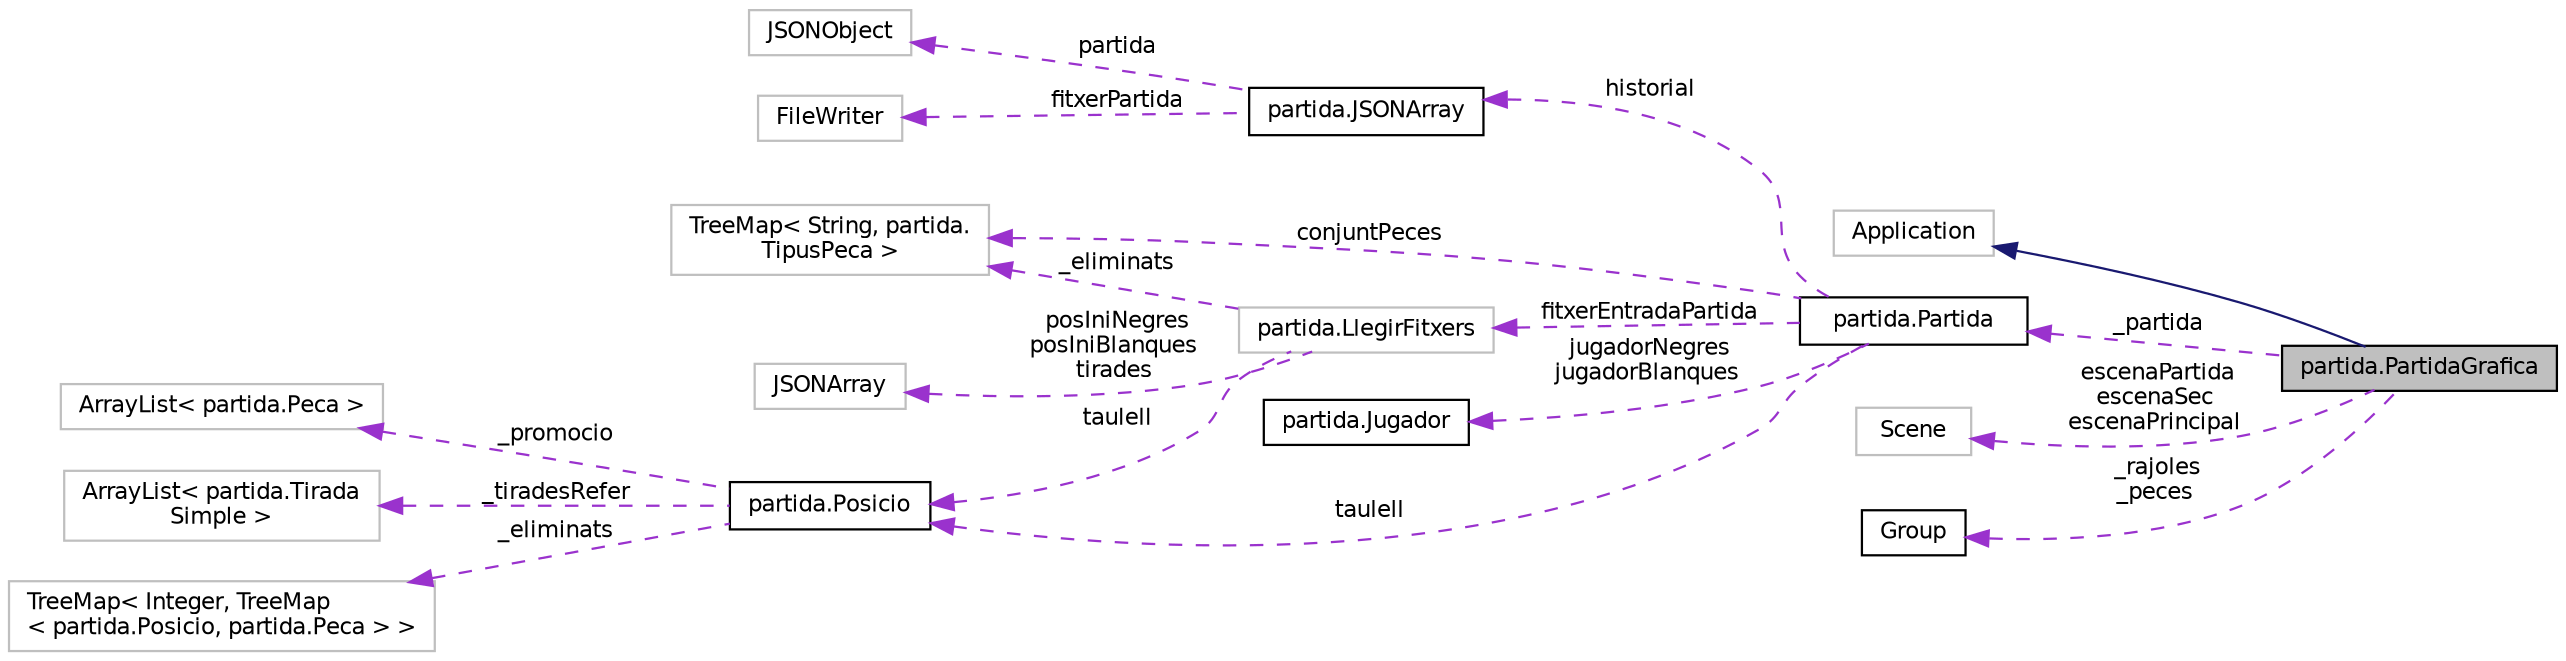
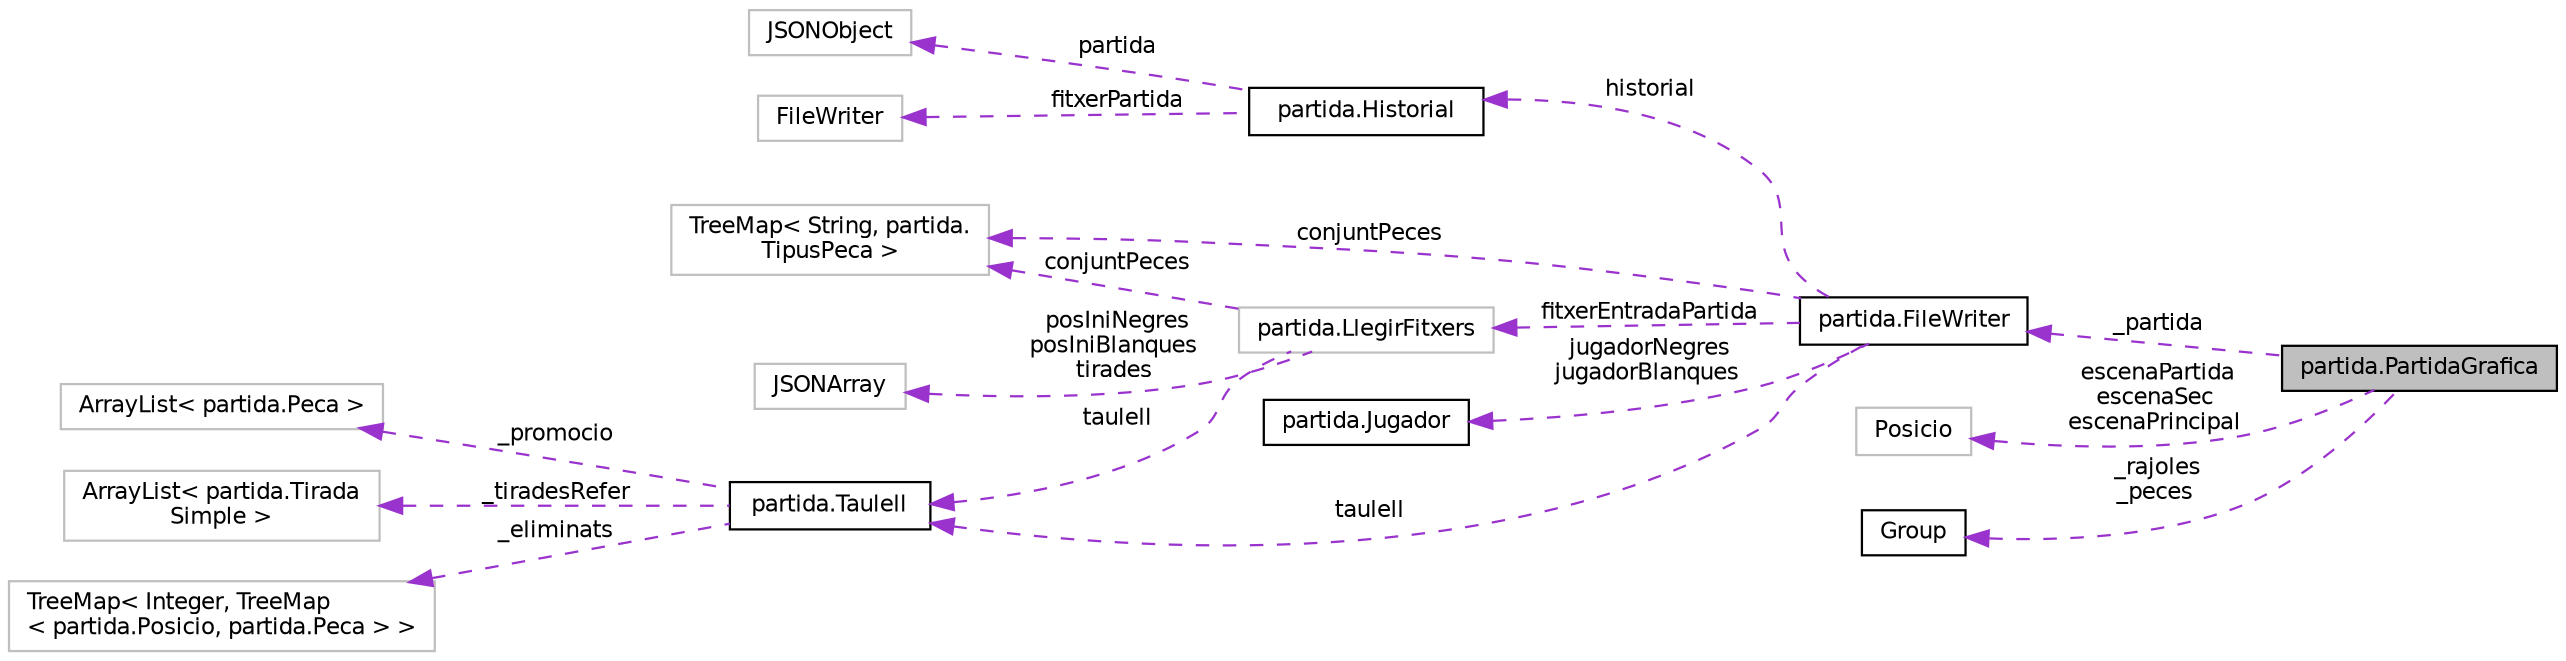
node "partida.JSONArray": label "partida.JSONArray" -> "partida.Historial"
node "Application": removed
edge "partida.LlegirFitxers" -> "TreeMap< String, partida. TipusPeca >": label " _eliminats" -> " conjuntPeces"
node "partida.Partida": label "partida.Partida" -> "partida.FileWriter"
node "Scene": label "Scene" -> "Posicio"
node "partida.Posicio": label "partida.Posicio" -> "partida.Taulell"
